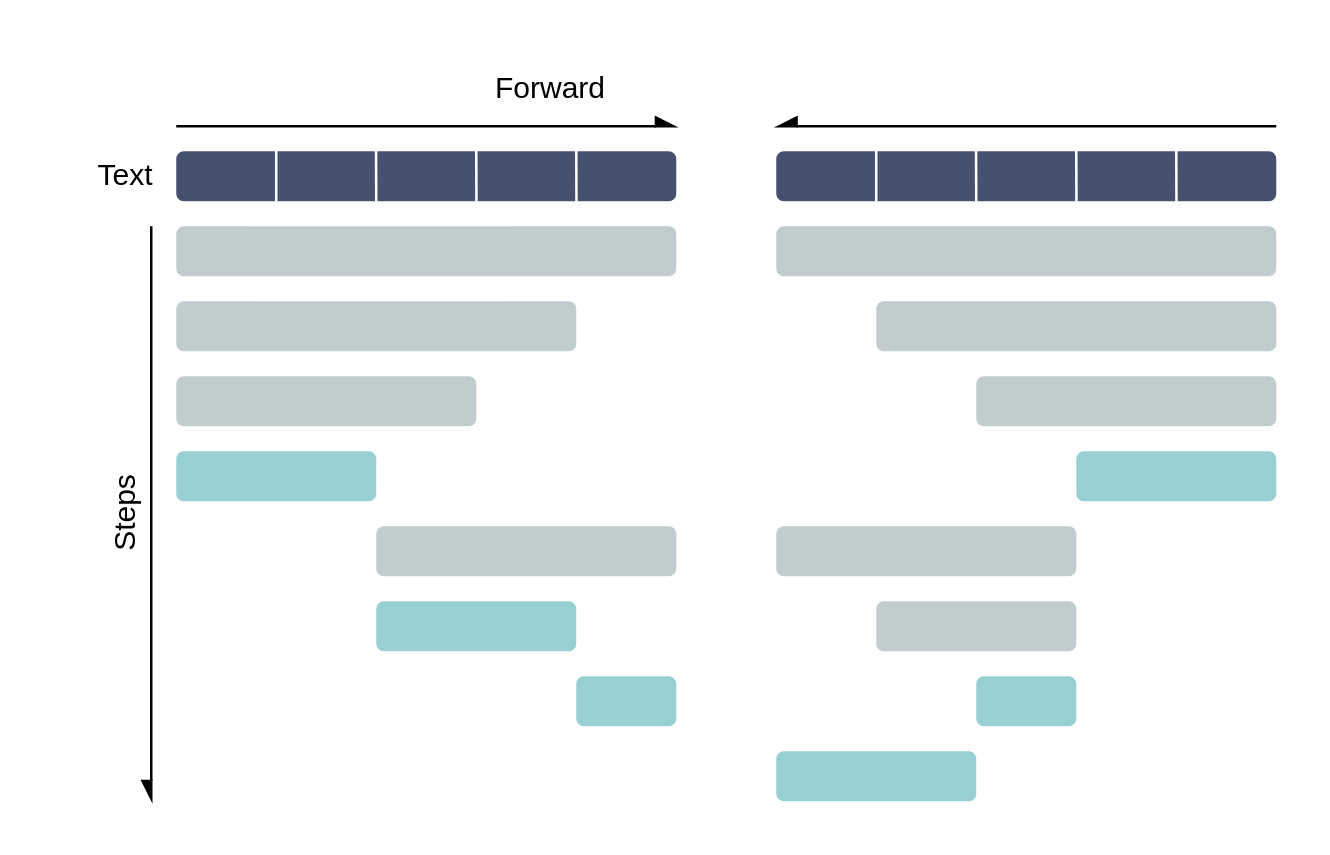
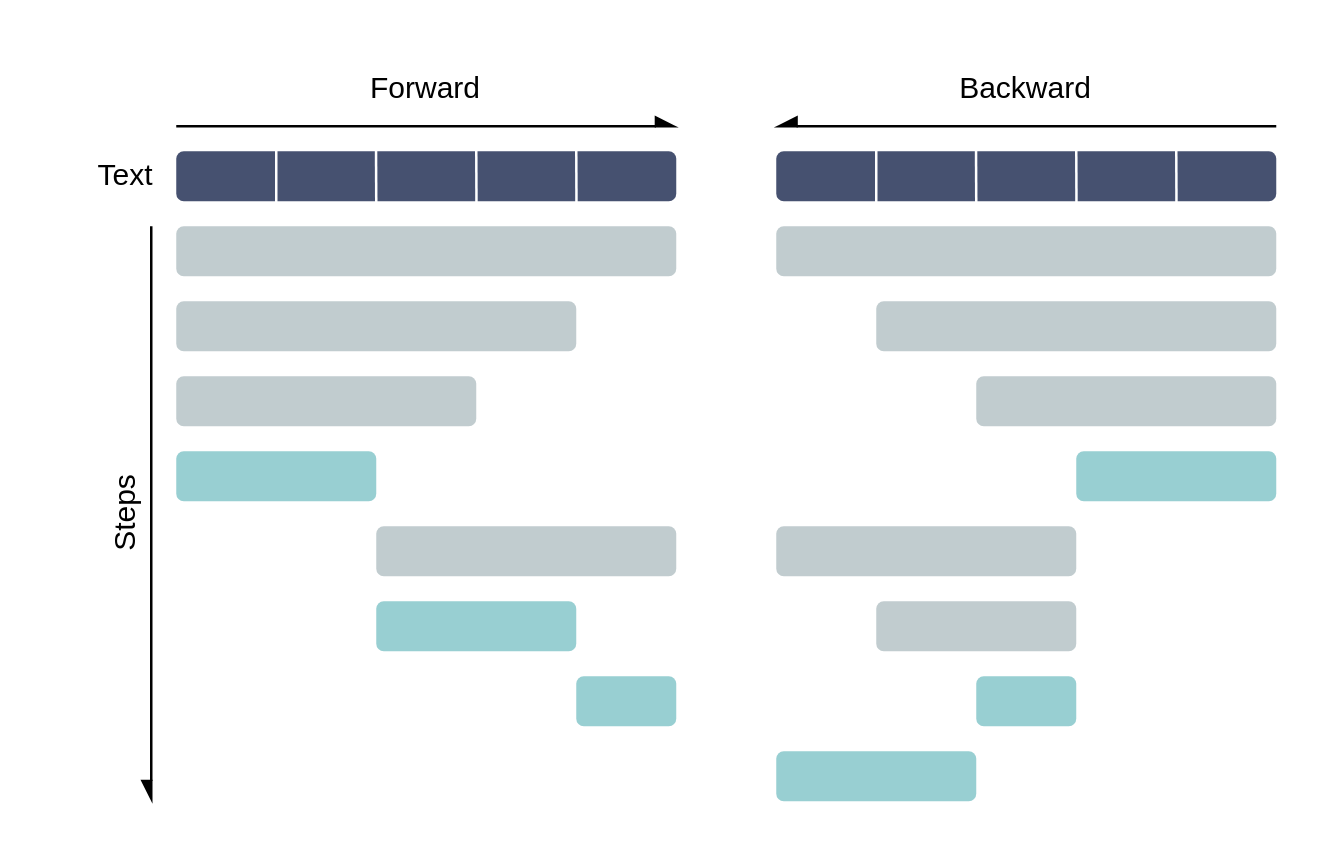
node "Forward": moved (551, 89) -> (426, 89)
node "Backward": added
